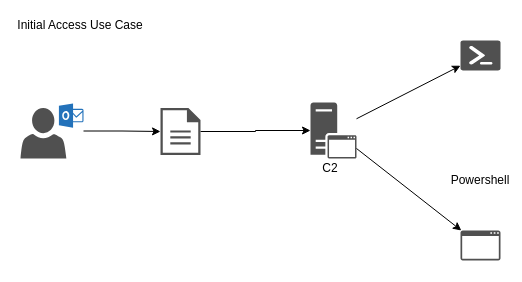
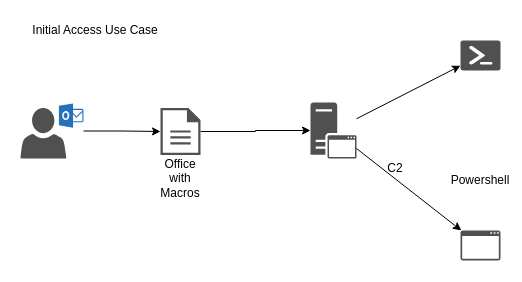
node "Initial Access Use Case": moved (81, 26) -> (96, 31)
node "C2": moved (331, 169) -> (396, 169)
node "Office with Macros": added
